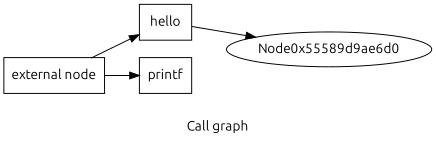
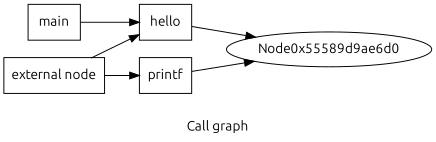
node "main": added
edge "printf" -> "Node0x55589d9ae6d0": added
